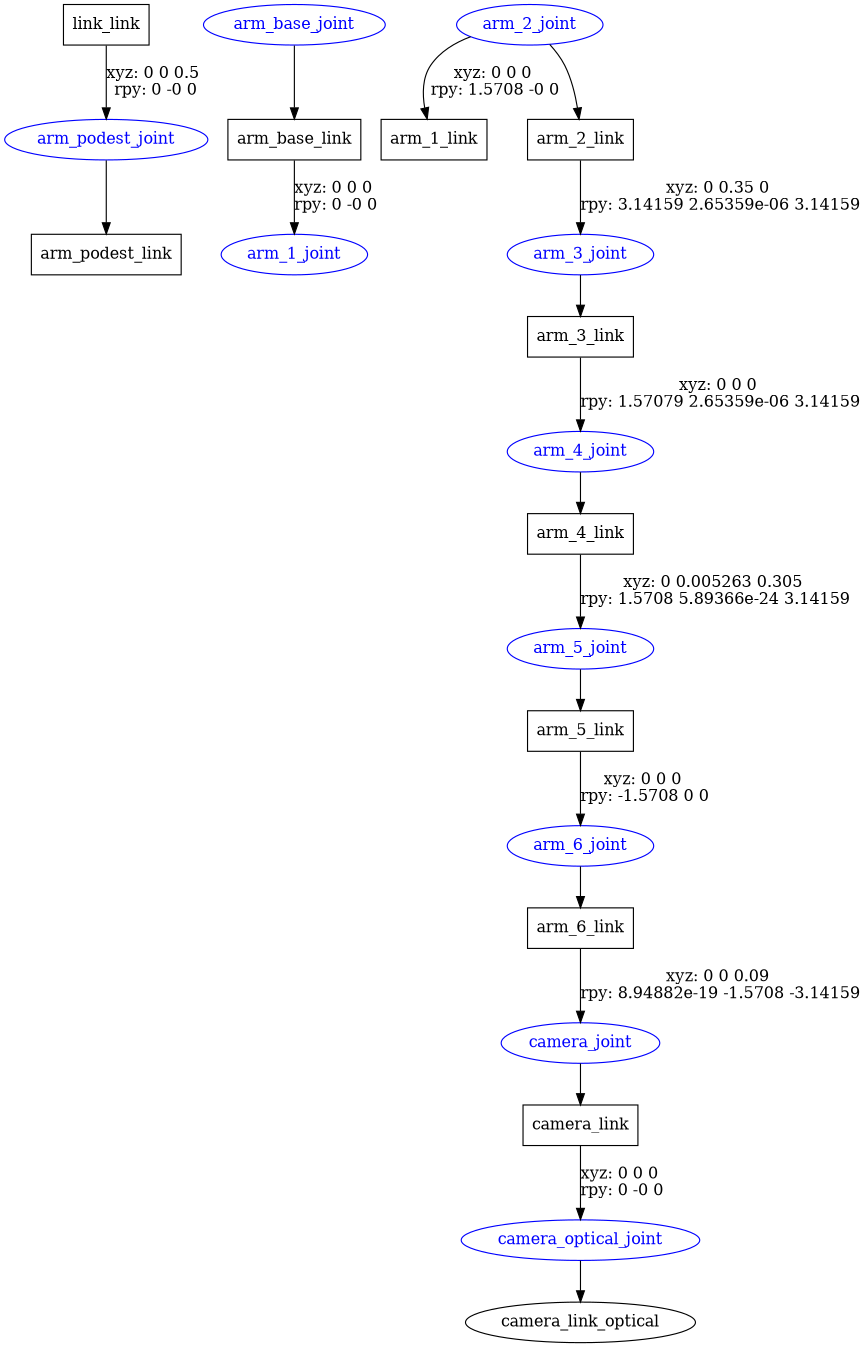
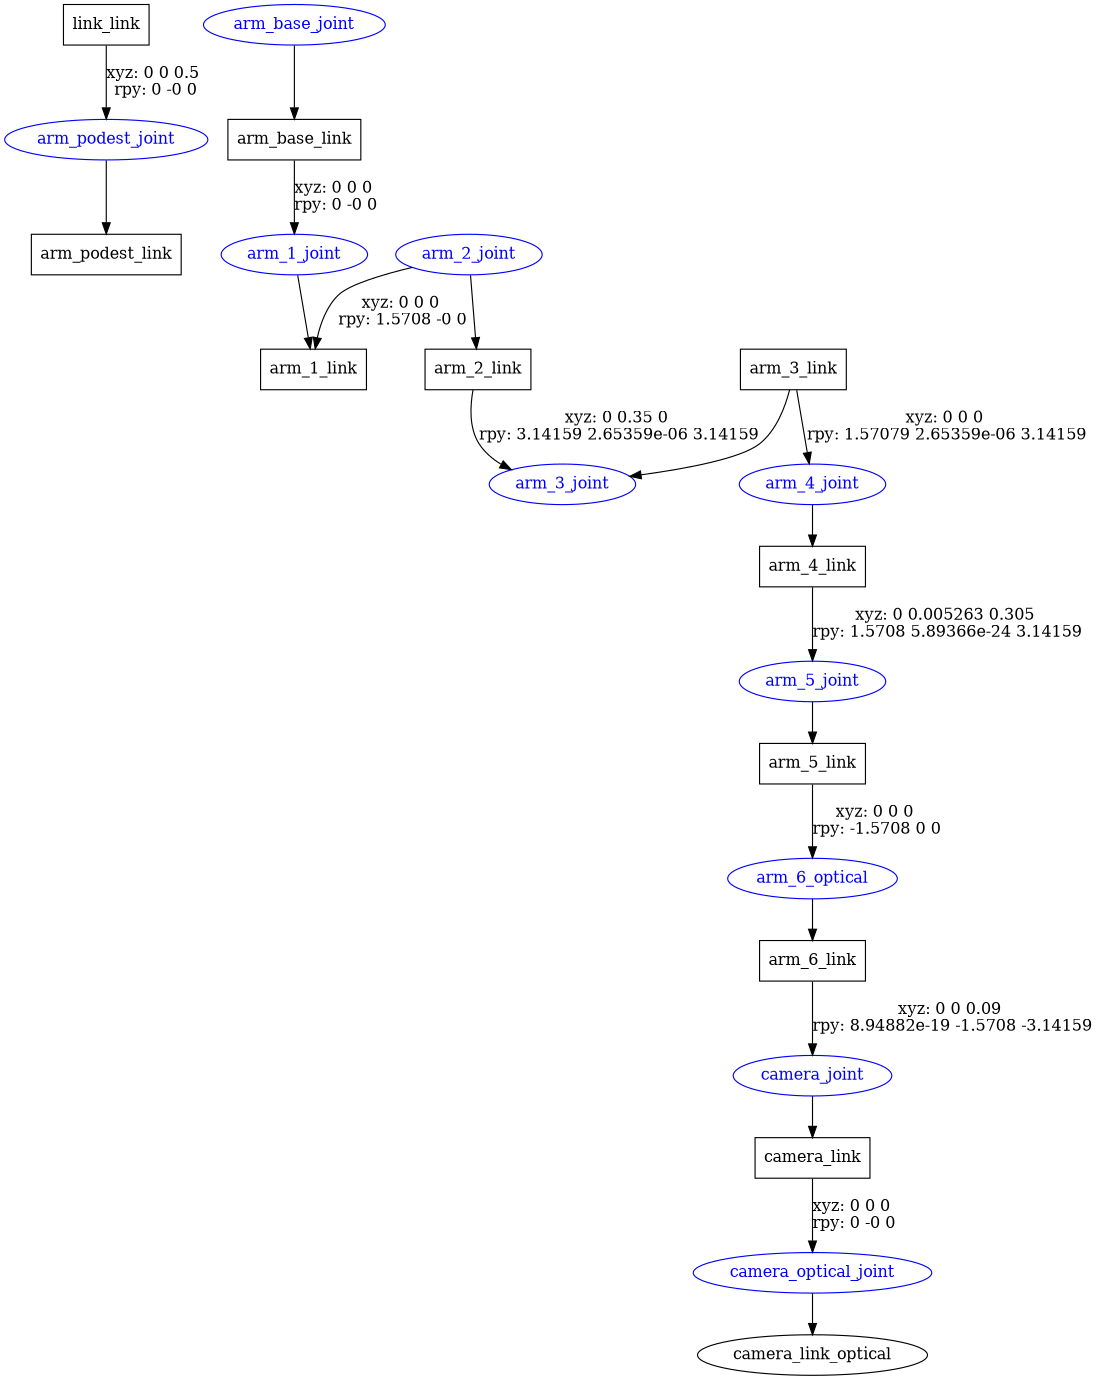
edge "arm_3_joint" -> "arm_3_link": reversed
edge "arm_1_joint" -> "arm_1_link": added
node "arm_6_joint": label "arm_6_joint" -> "arm_6_optical"
